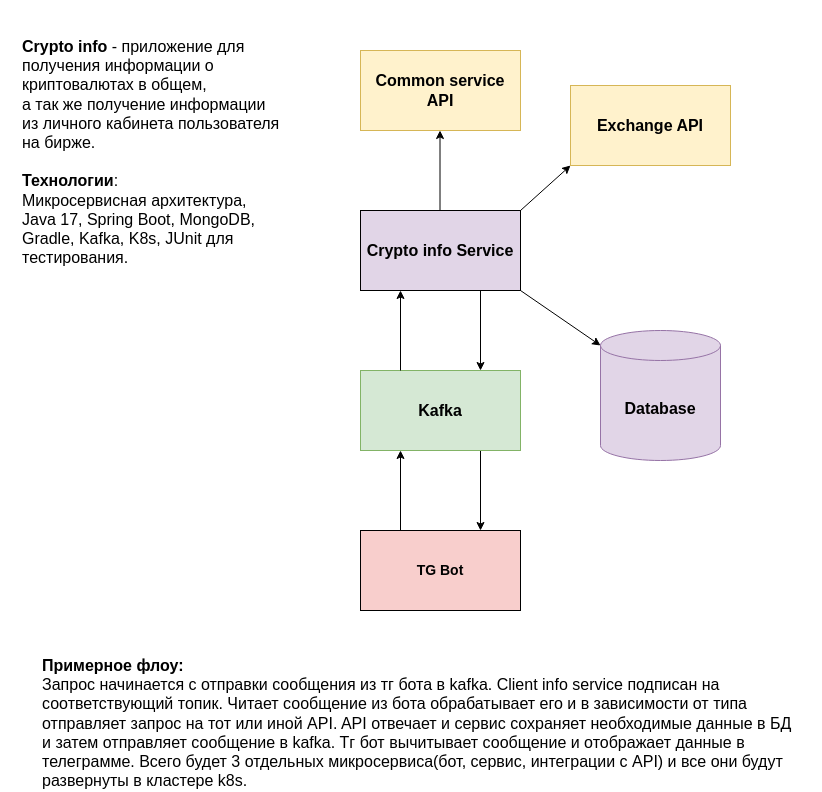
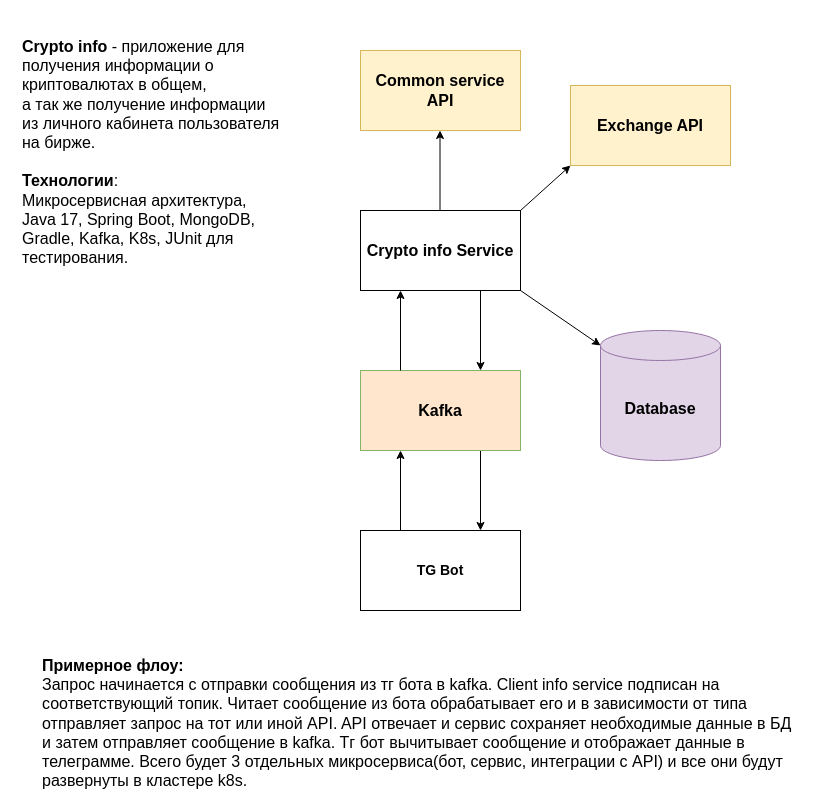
node "Crypto info Service": fillcolor #e1d5e7 -> #ffffff
node "Kafka": fillcolor #d5e8d4 -> #ffe6cc
node "TG Bot": fillcolor #f8cecc -> #ffffff
